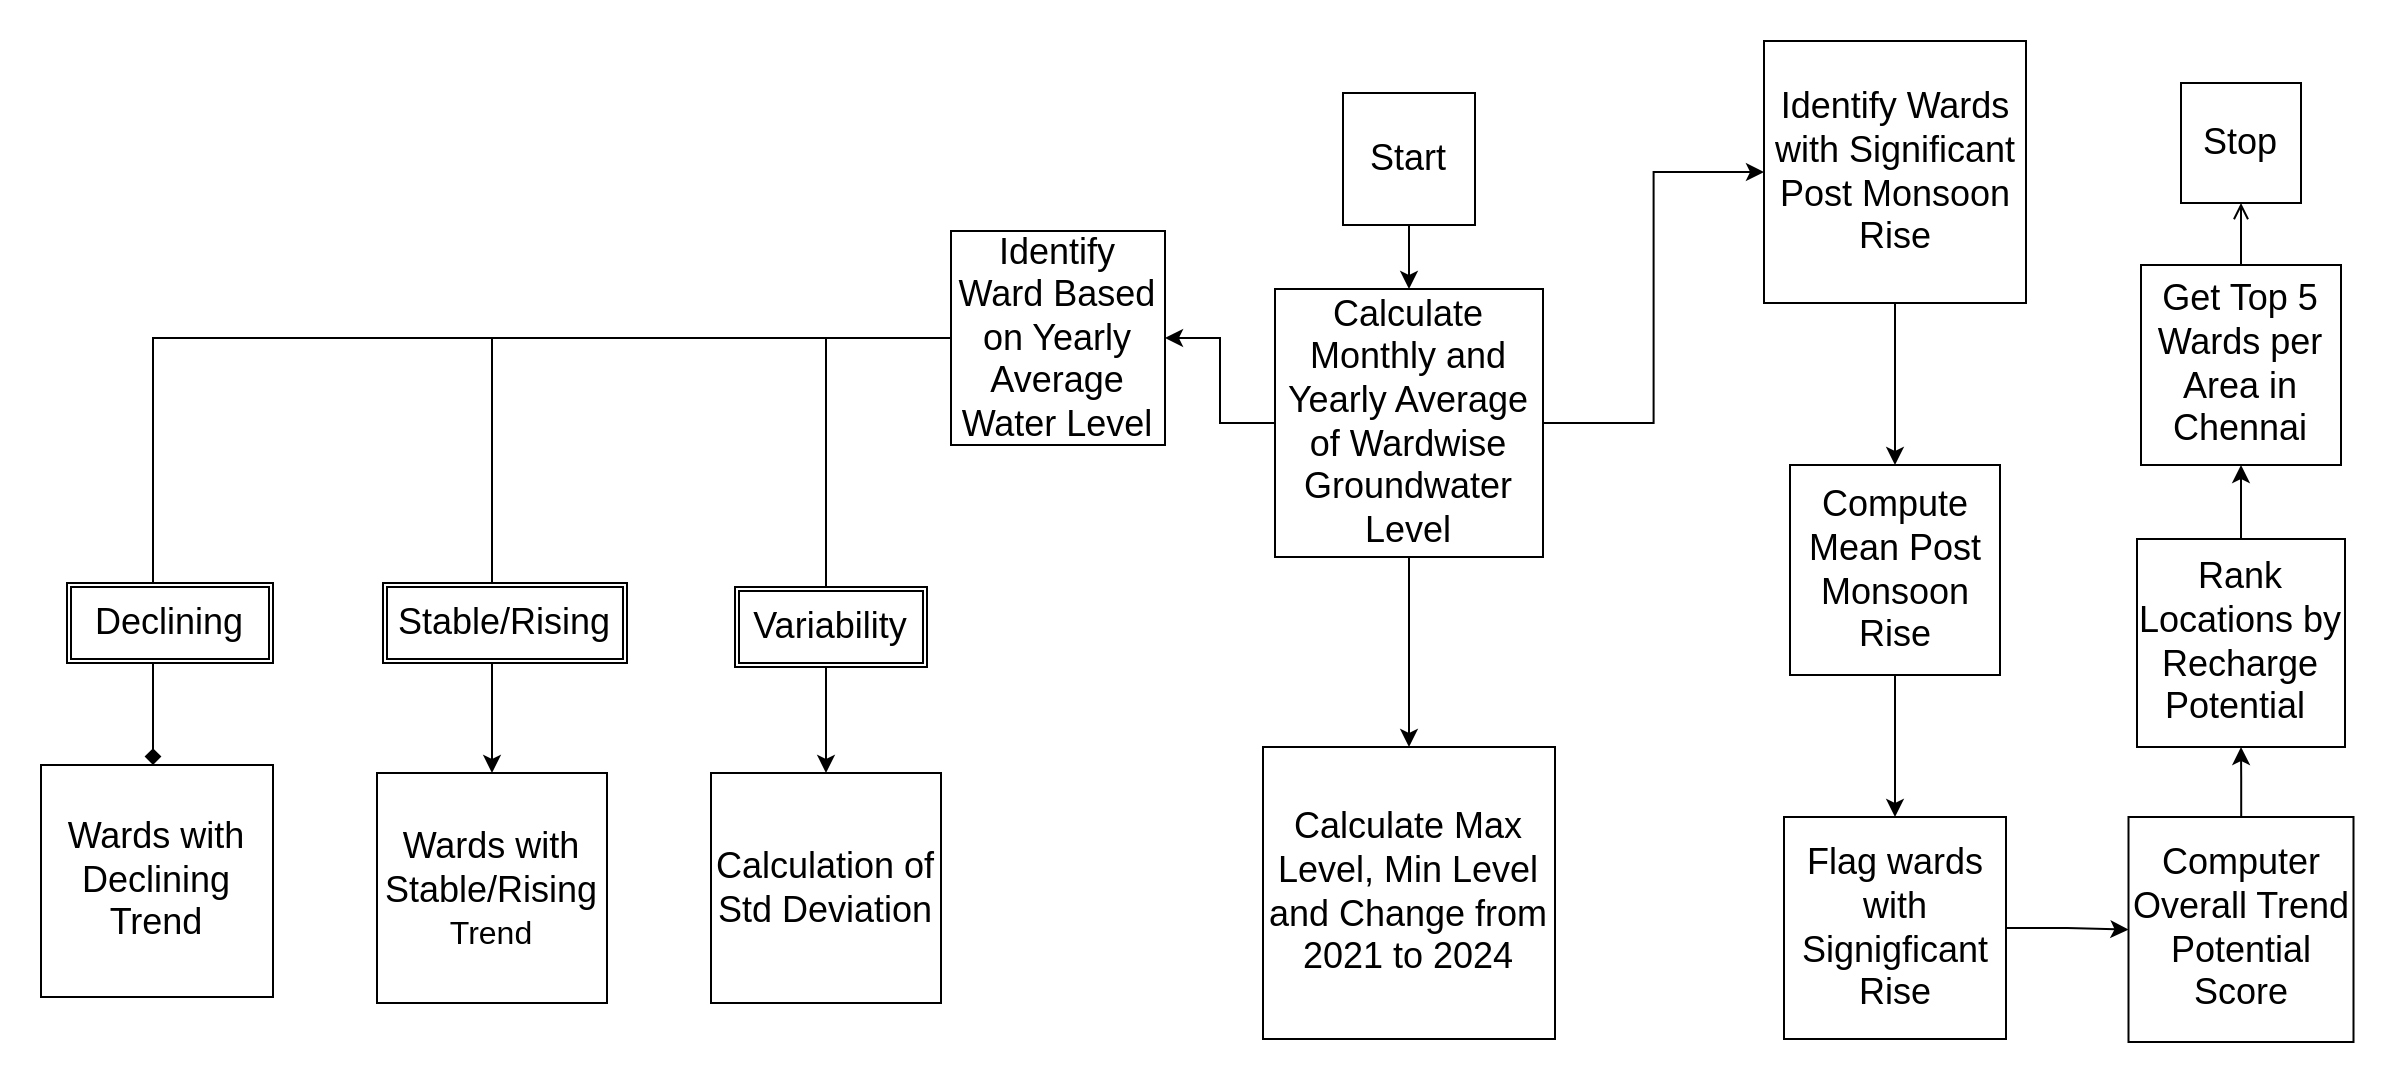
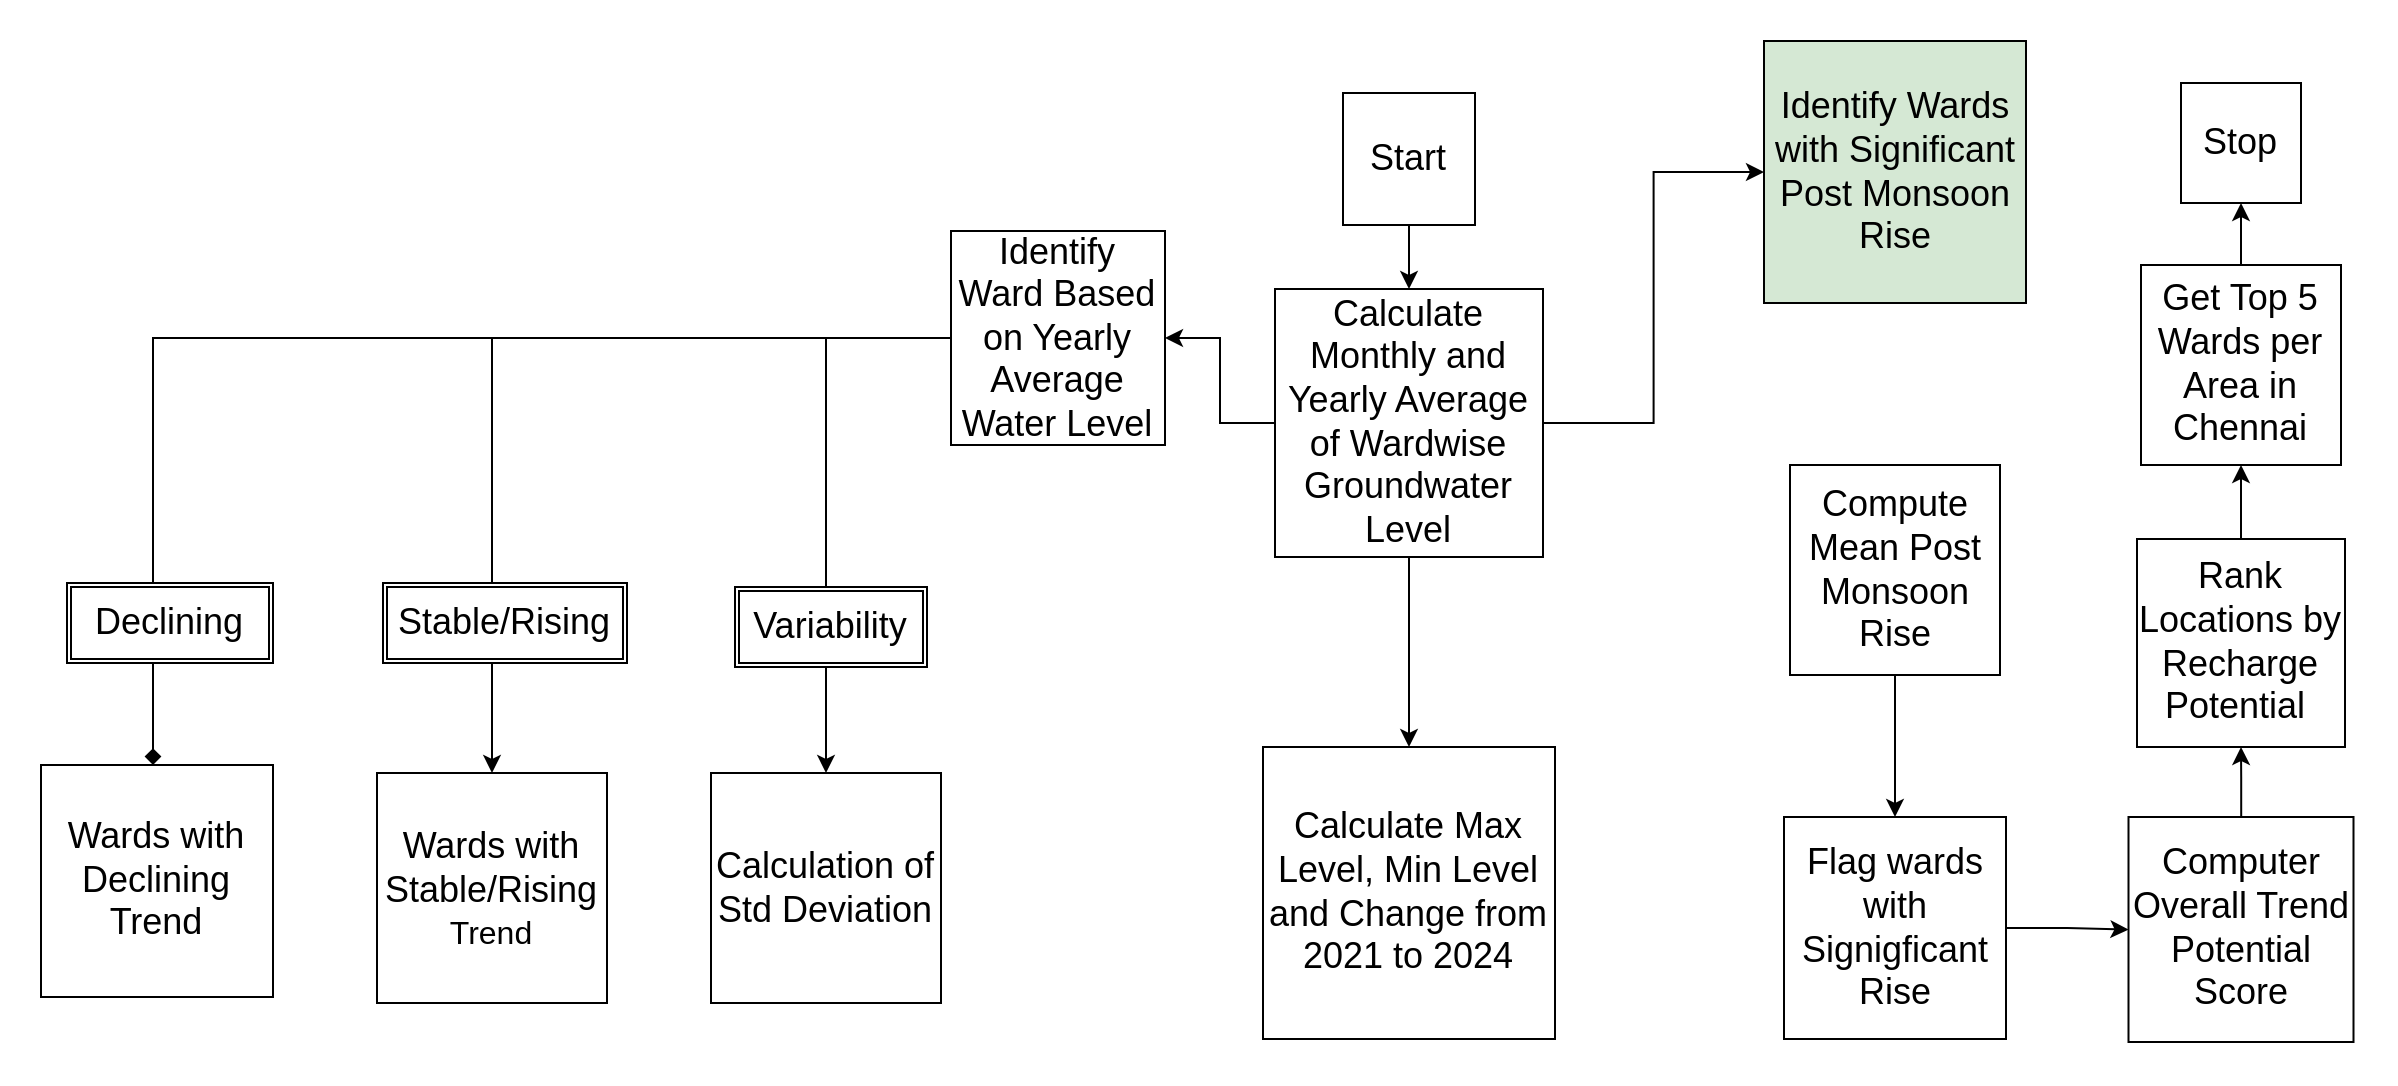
node "Identify Wards with Significant Post Monsoon Rise": fillcolor #ffffff -> #d5e8d4
edge "Get Top 5 Wards per Area in Chennai" -> "Stop": arrowhead open -> classic
edge "Identify Wards with Significant Post Monsoon Rise" -> "Compute Mean Post Monsoon Rise": removed
